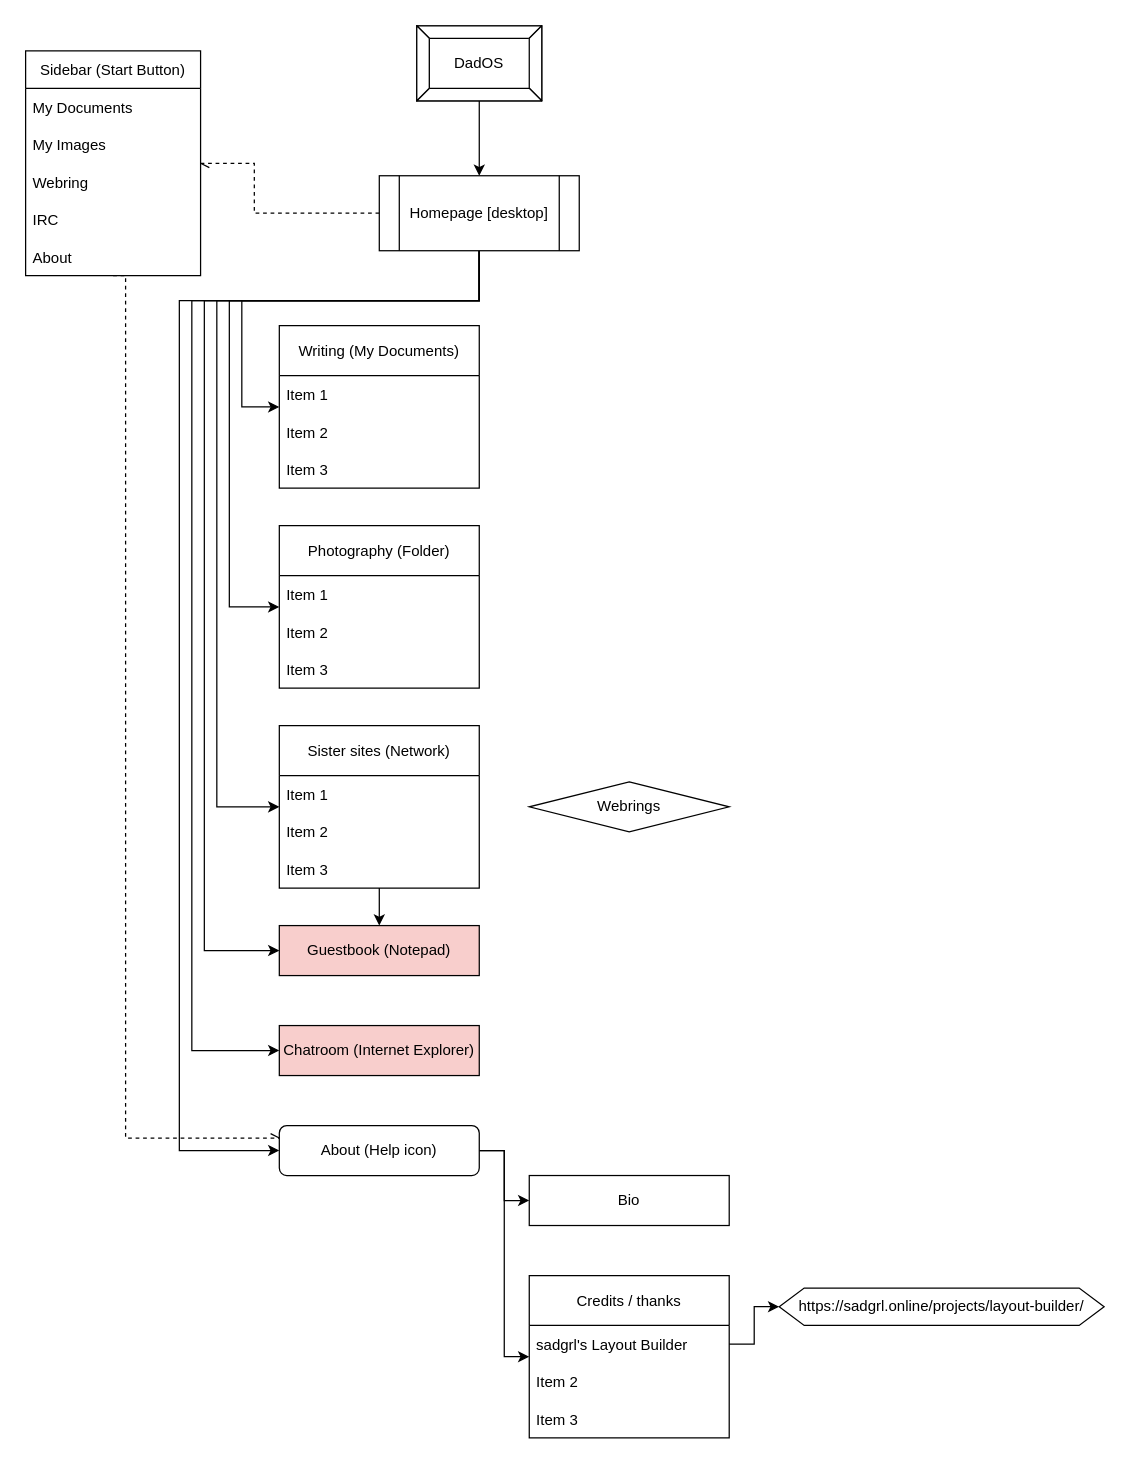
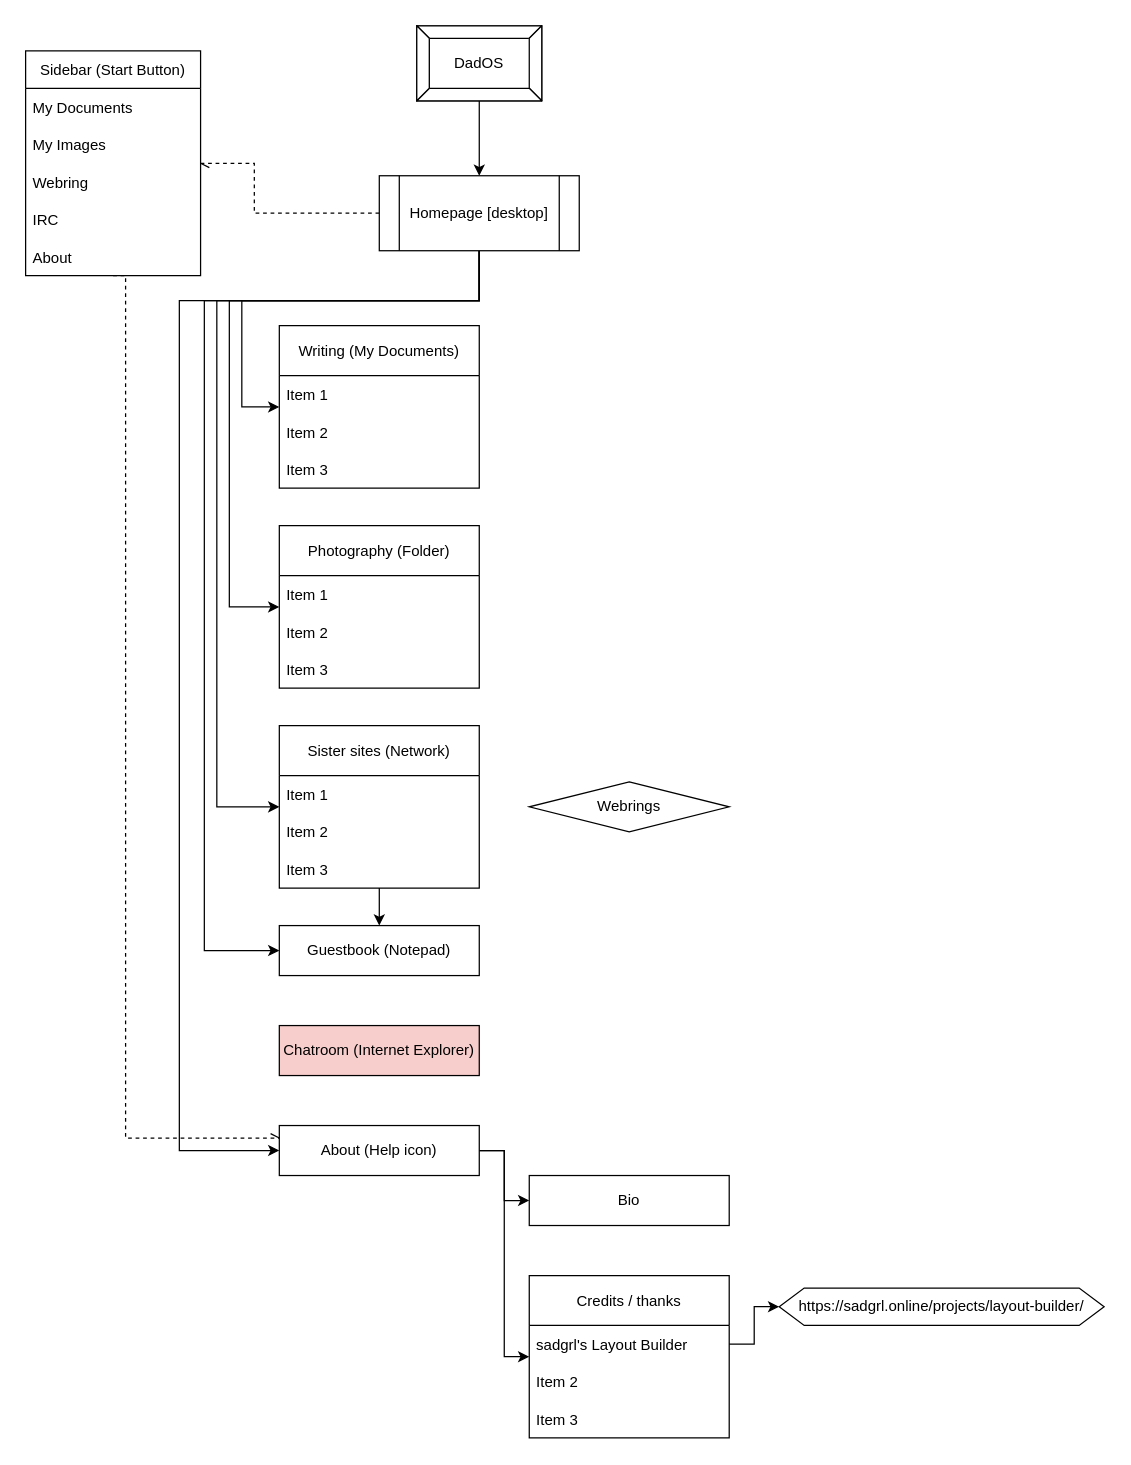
edge "Homepage [desktop]" -> "Chatroom (Internet Explorer)": removed
node "Guestbook (Notepad)": fillcolor #f8cecc -> #ffffff
node "About (Help icon)": shape rounded rectangle -> rectangle
